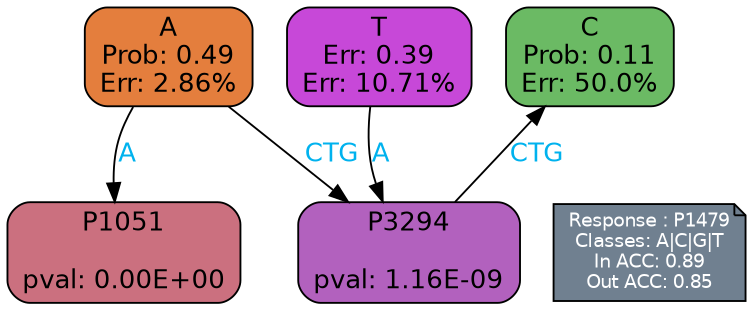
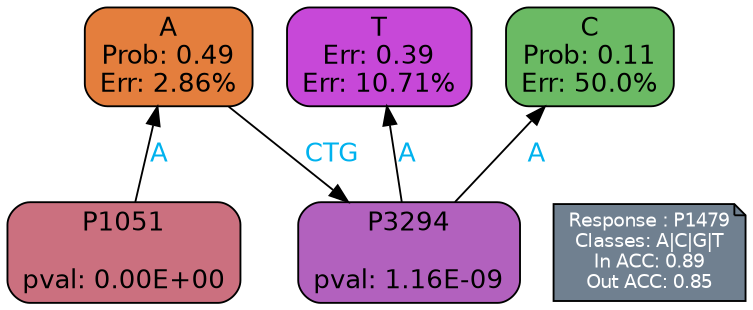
edge "A Prob: 0.49 Err: 2.86%" -> "P1051 pval: 0.00E+00": reversed
edge "T Err: 0.39 Err: 10.71%" -> "P3294 pval: 1.16E-09": reversed
edge "P3294 pval: 1.16E-09" -> "C Prob: 0.11 Err: 50.0%": label "CTG" -> "A"
